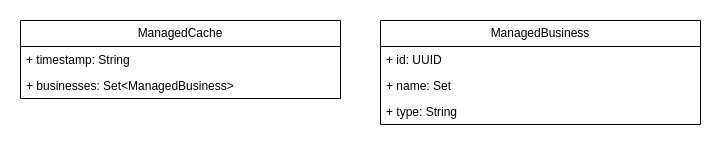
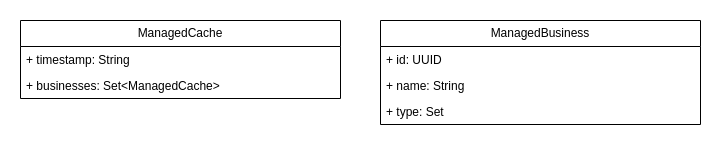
node "+ businesses: Set<ManagedBusiness>": label "+ businesses: Set<ManagedBusiness>" -> "+ businesses: Set<ManagedCache>"
node "+ name: Set": label "+ name: Set" -> "+ name: String"
node "+ type: String": label "+ type: String" -> "+ type: Set"
